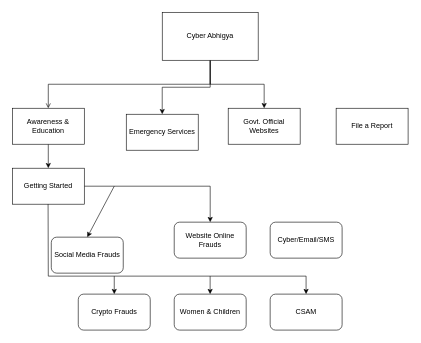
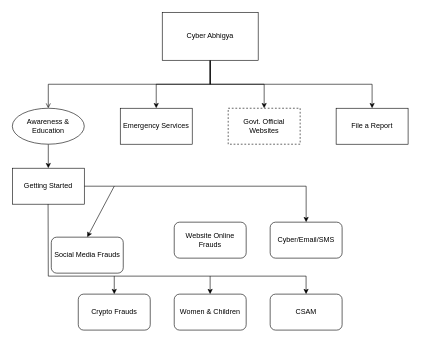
edge "Cyber Abhigya" -> "File a Report": added
node "Awareness & Education": shape rectangle -> ellipse
node "Govt. Official Websites": style solid -> dashed
node "Emergency Services": moved (162, 132) -> (156, 126)
edge "Getting Started" -> "Website Online Frauds": now "Getting Started" -> "Cyber/Email/SMS"
